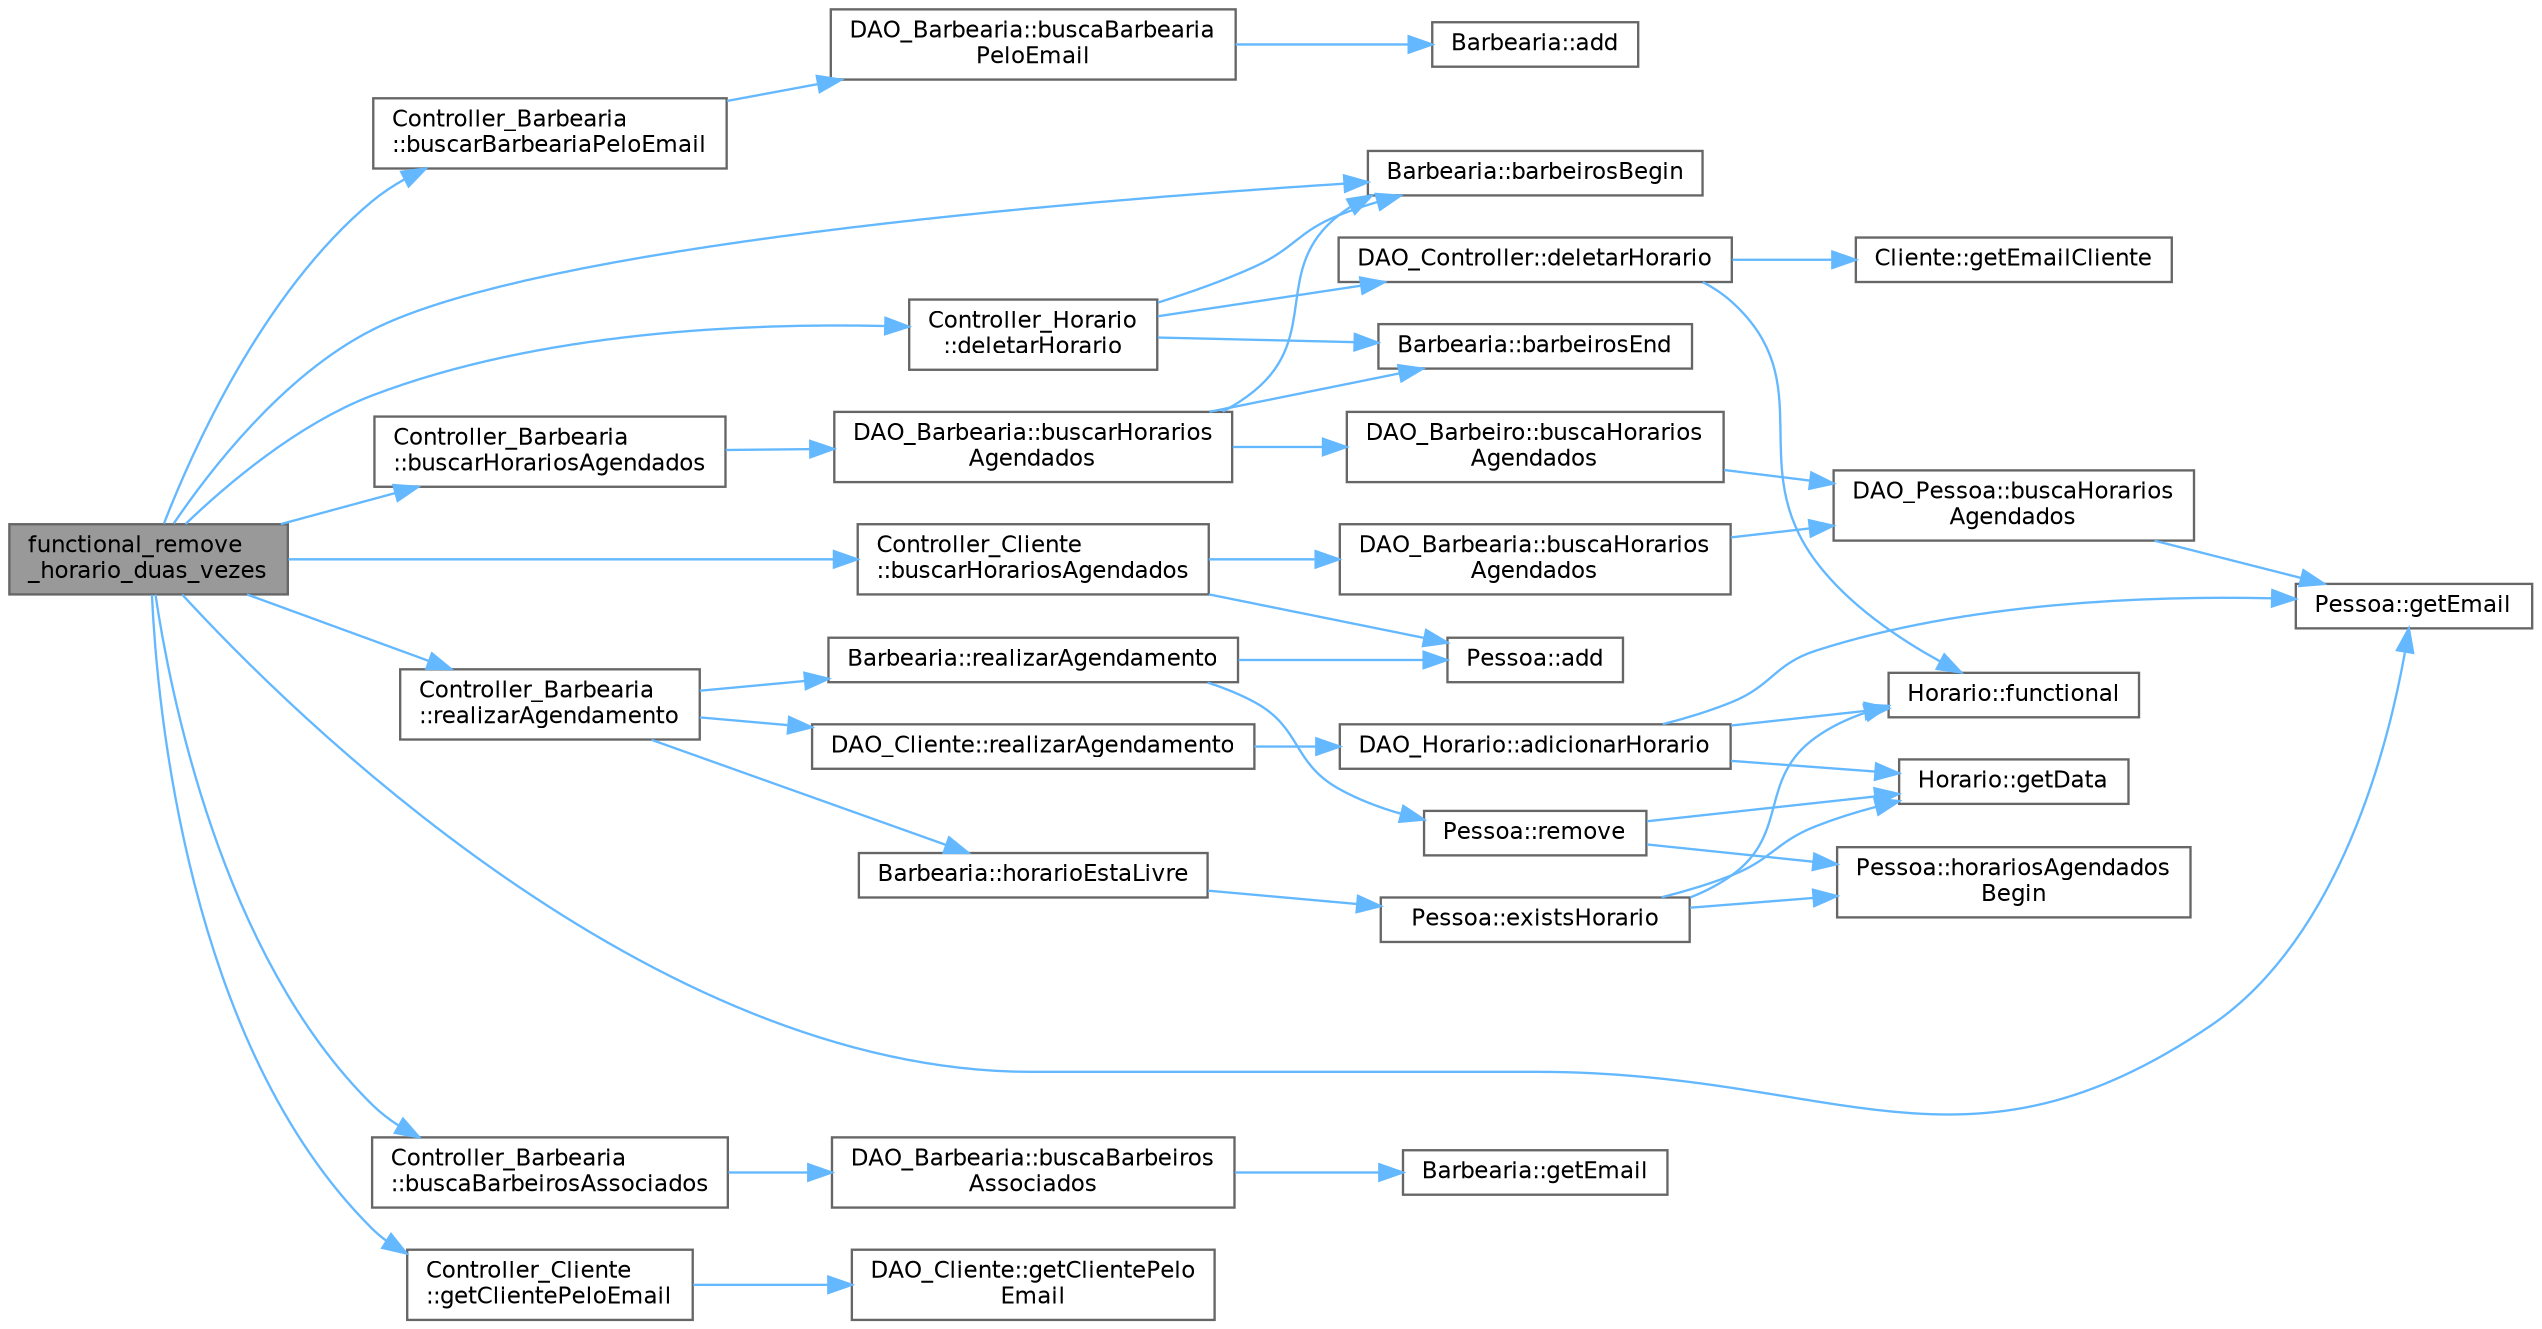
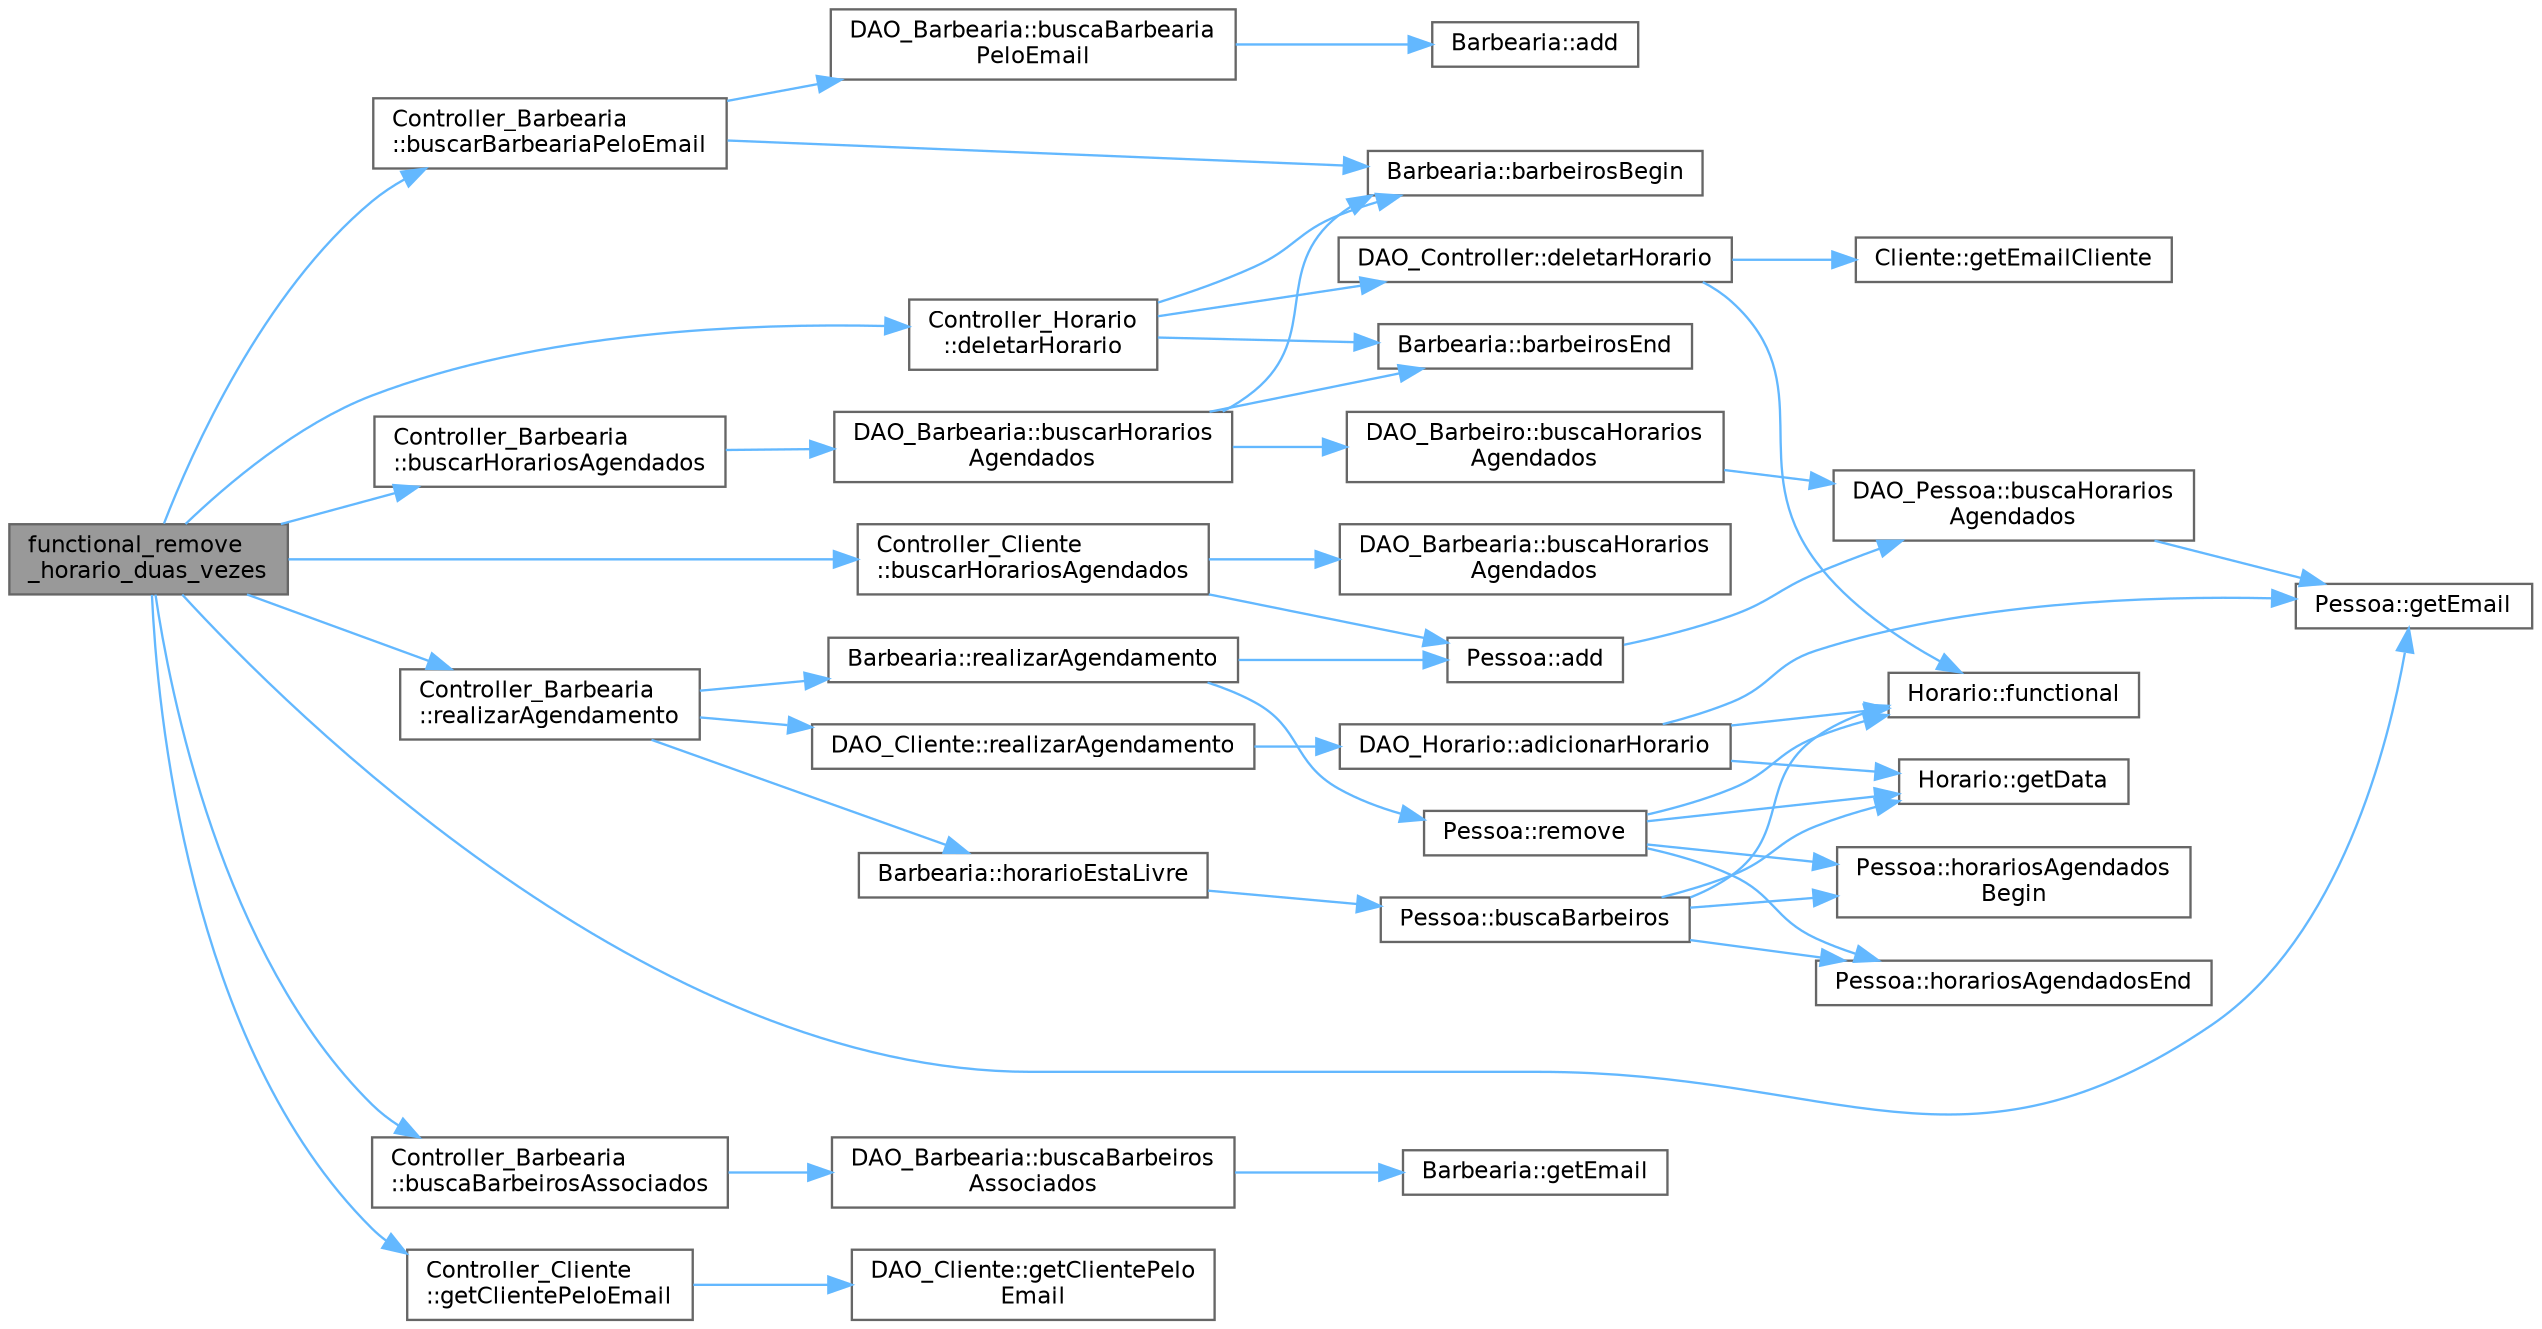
edge "functional_remove _horario_duas_vezes" -> "Barbearia::barbeirosBegin": now "Controller_Barbearia ::buscarBarbeariaPeloEmail" -> "Barbearia::barbeirosBegin"
edge "DAO_Barbearia::buscaHorarios Agendados" -> "DAO_Pessoa::buscaHorarios Agendados": now "Pessoa::add" -> "DAO_Pessoa::buscaHorarios Agendados"
edge "Pessoa::remove" -> "Horario::functional": added
node "Pessoa::existsHorario": label "Pessoa::existsHorario" -> "Pessoa::buscaBarbeiros"
node "Pessoa::horariosAgendadosEnd": added
